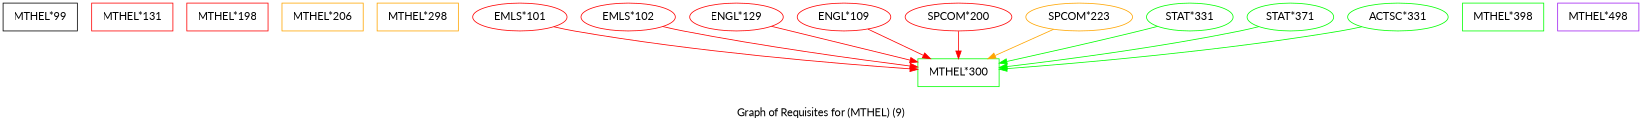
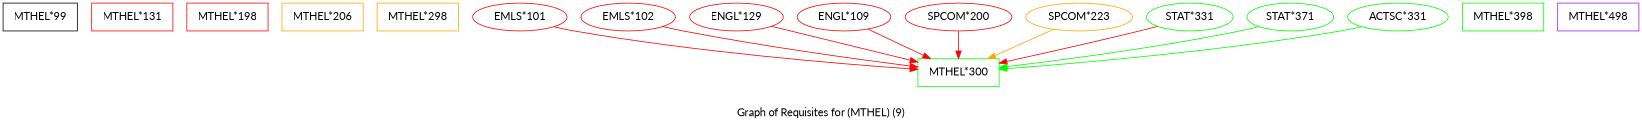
edge "STAT*331" -> "MTHEL*300": color green -> red
